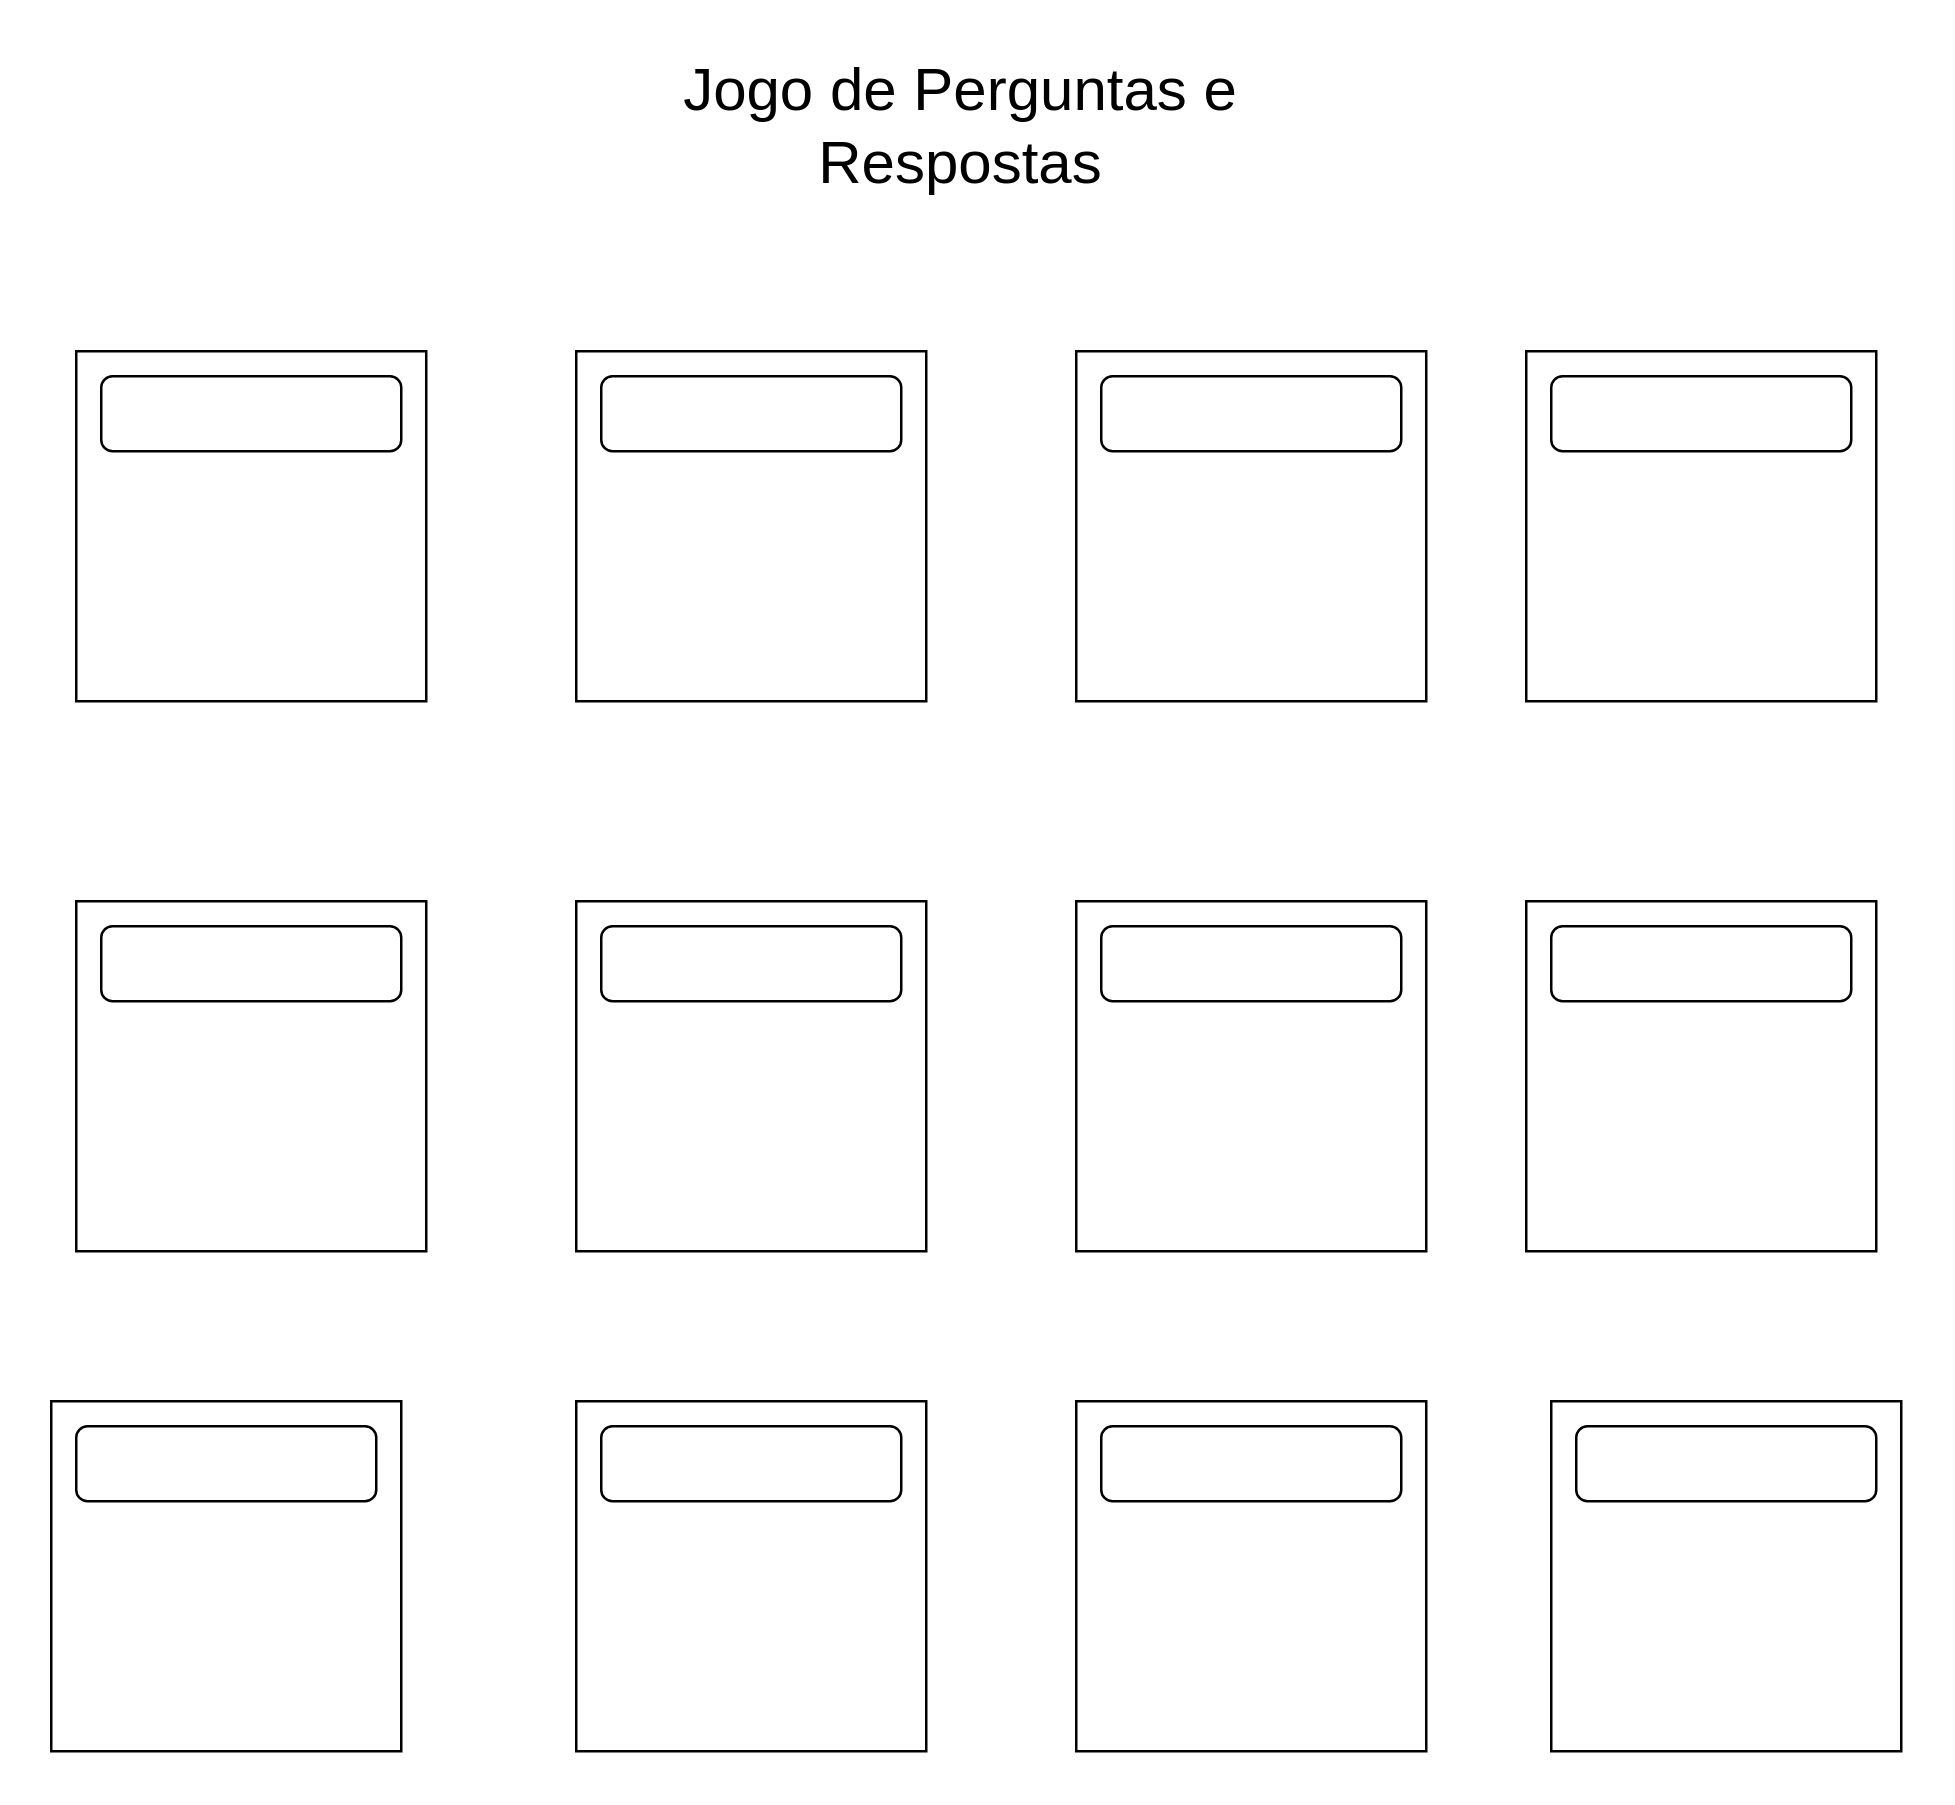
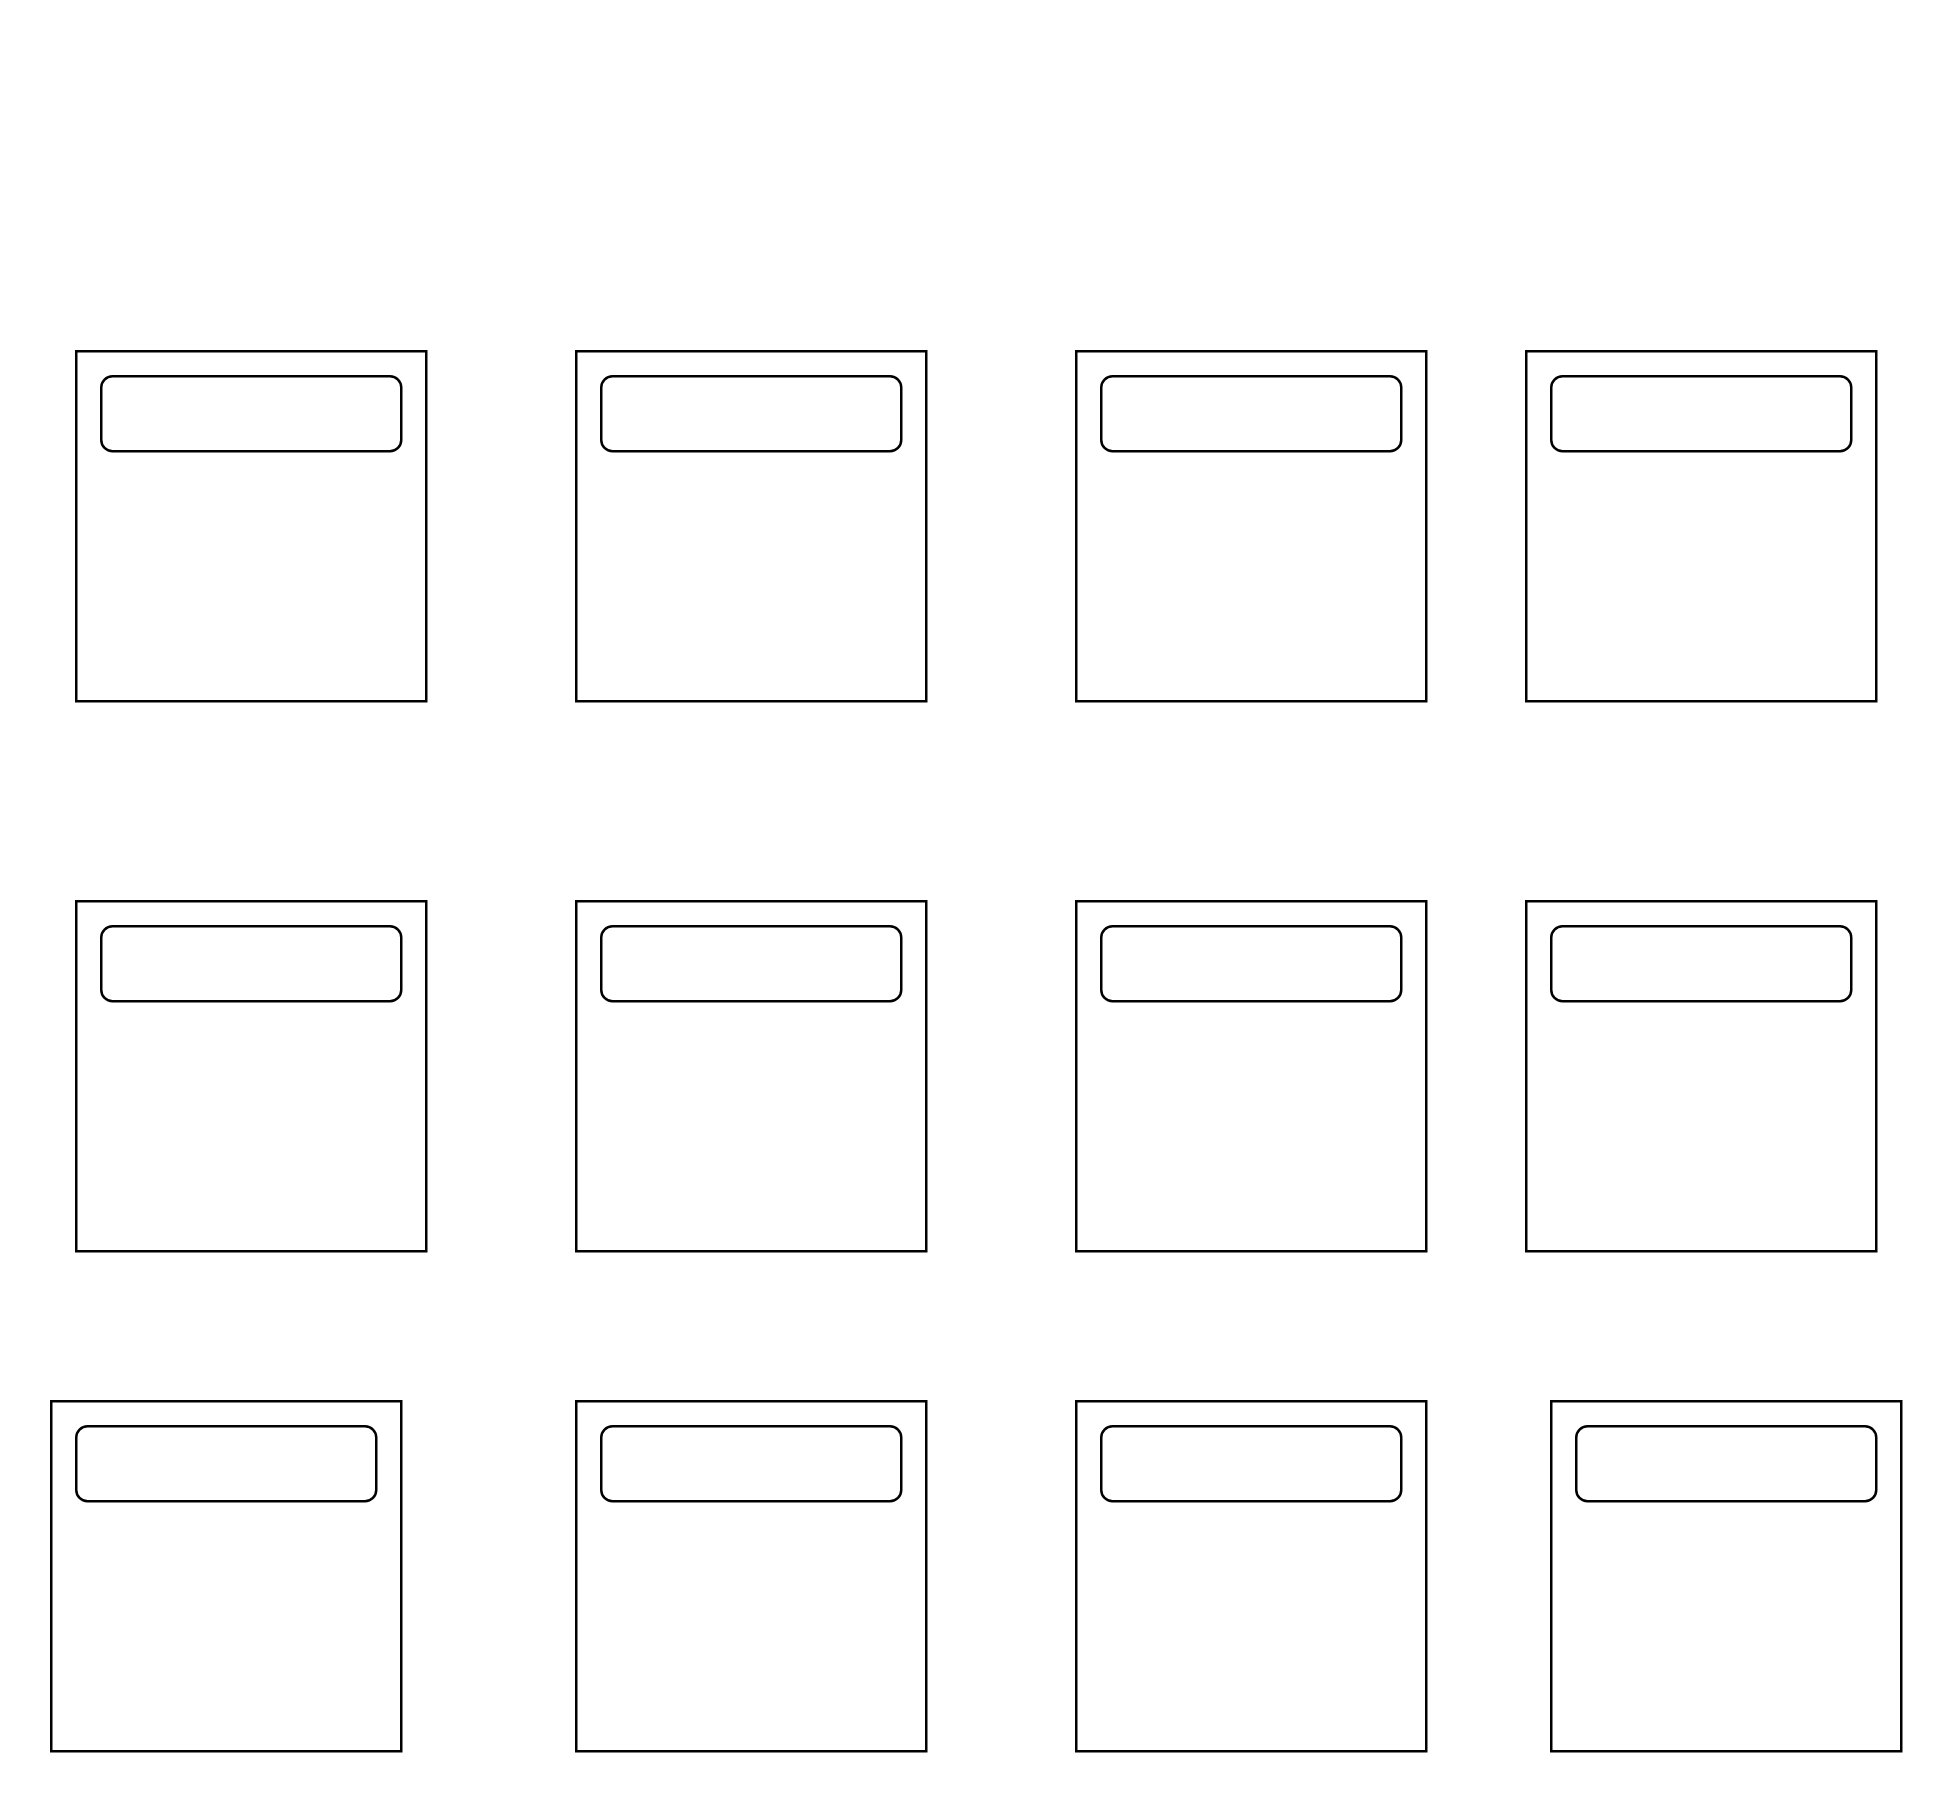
node "Jogo de Perguntas e Respostas": removed
